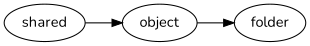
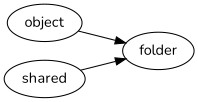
edge "shared" -> "object": now "shared" -> "folder"
